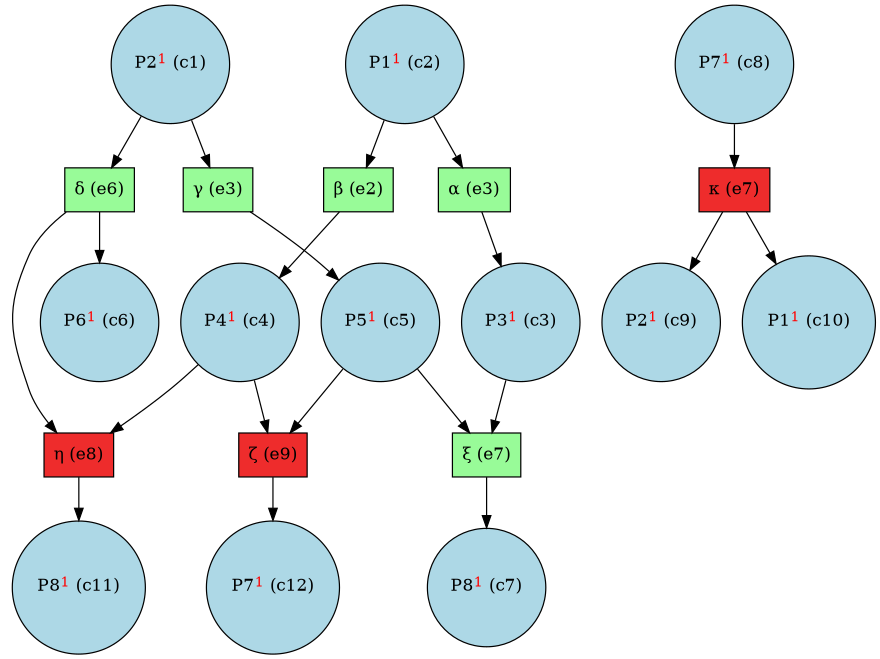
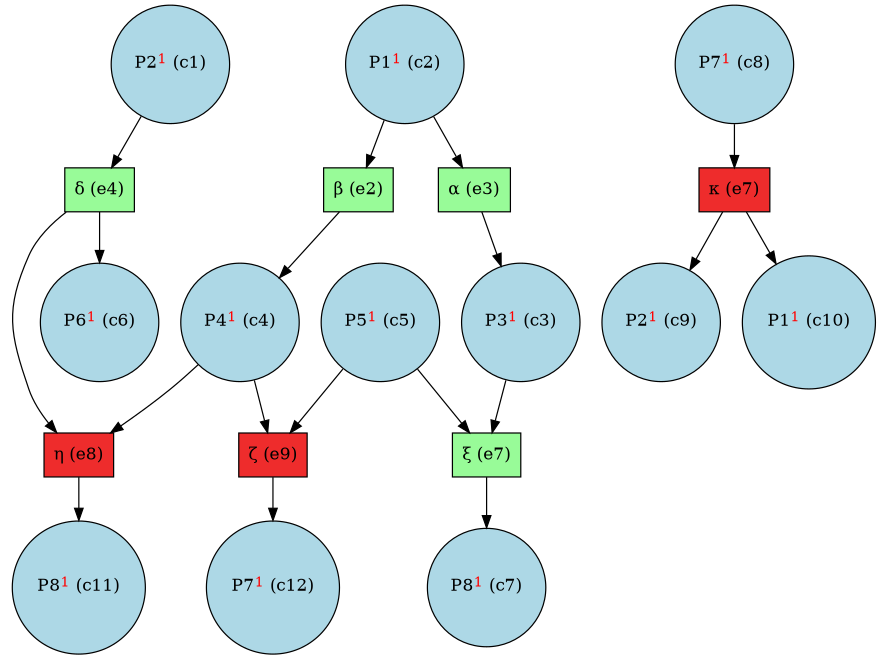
node "δ (e6)": label "δ (e6)" -> "δ (e4)"
node "γ (e3)": removed
